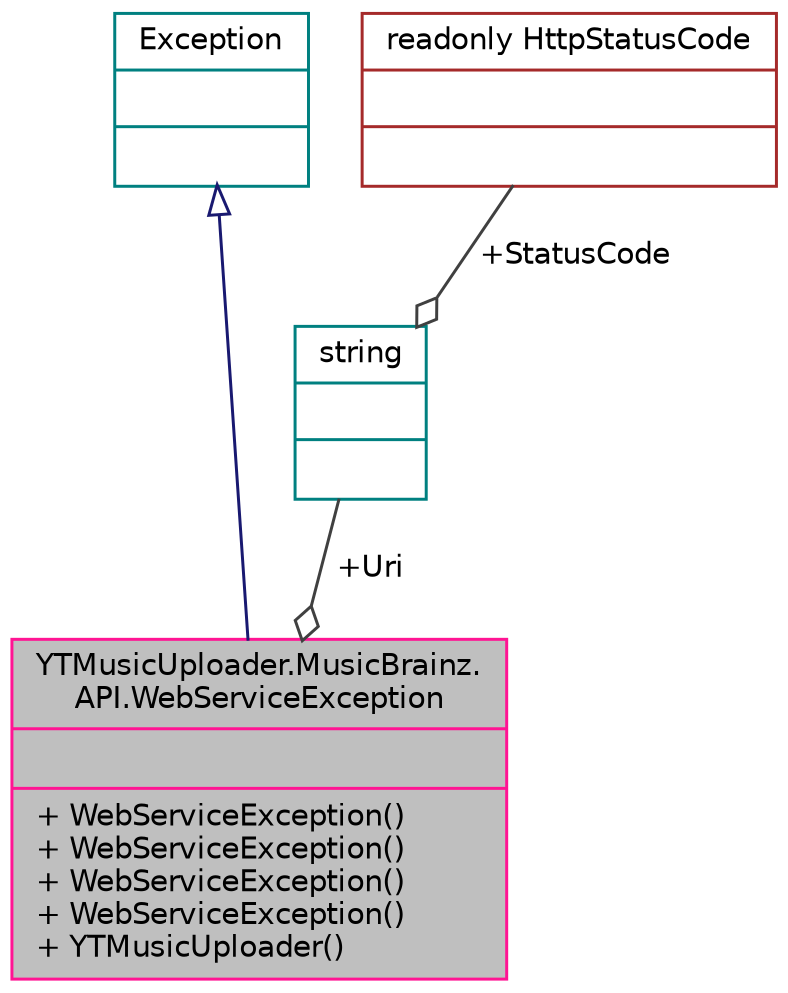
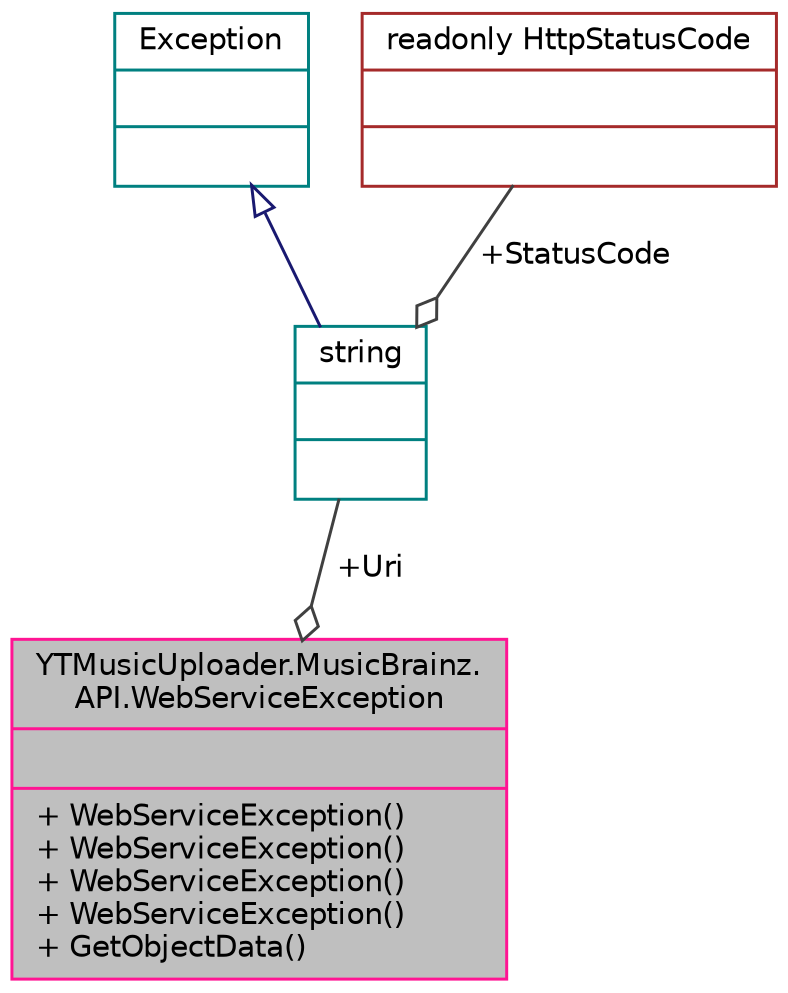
edge "YTMusicUploader.MusicBrainz." -> "Exception": now "string" -> "Exception"
node "YTMusicUploader.MusicBrainz.": text "+ YTMusicUploader()" -> "+ GetObjectData()"
